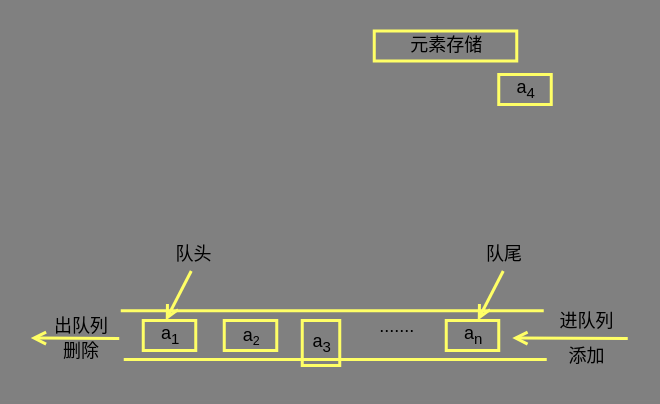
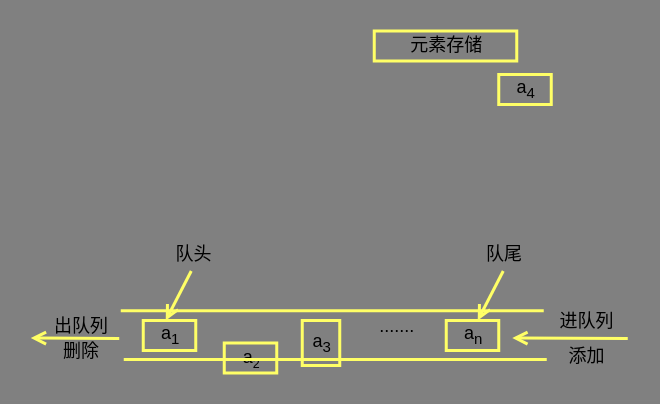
node "a2": moved (251, 335) -> (251, 358)
